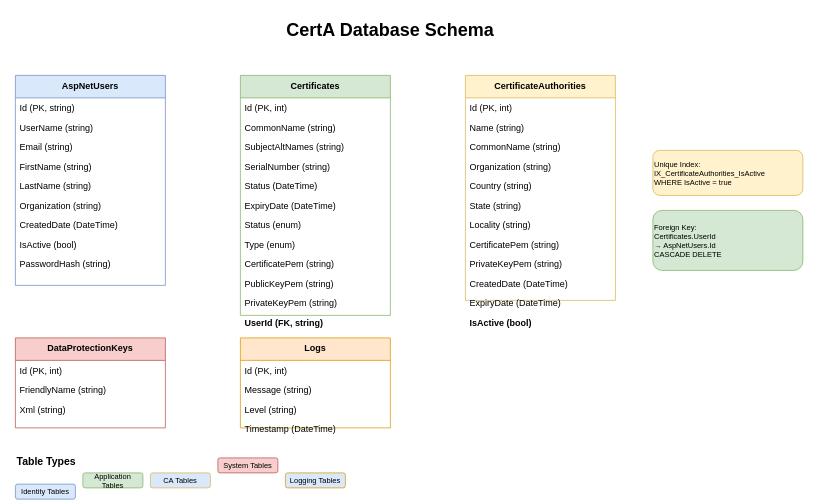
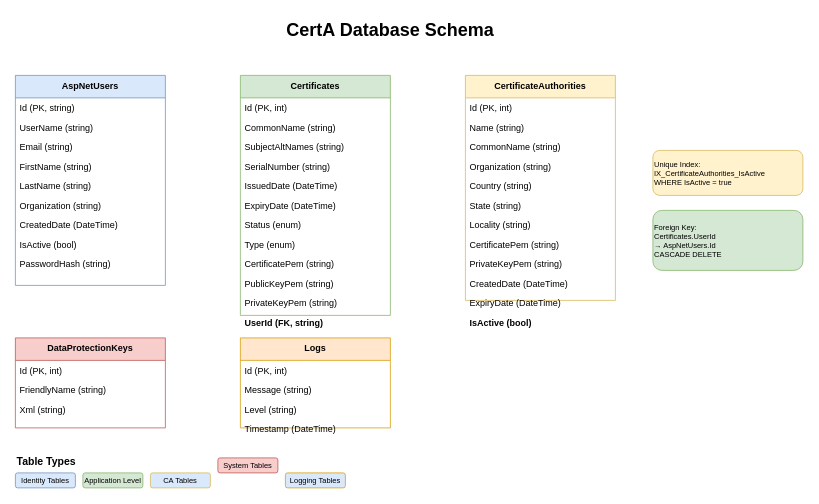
node "Status (DateTime)": label "Status (DateTime)" -> "IssuedDate (DateTime)"
node "Application Tables": label "Application Tables" -> "Application Level"
node "Identity Tables": moved (45, 492) -> (45, 480)
